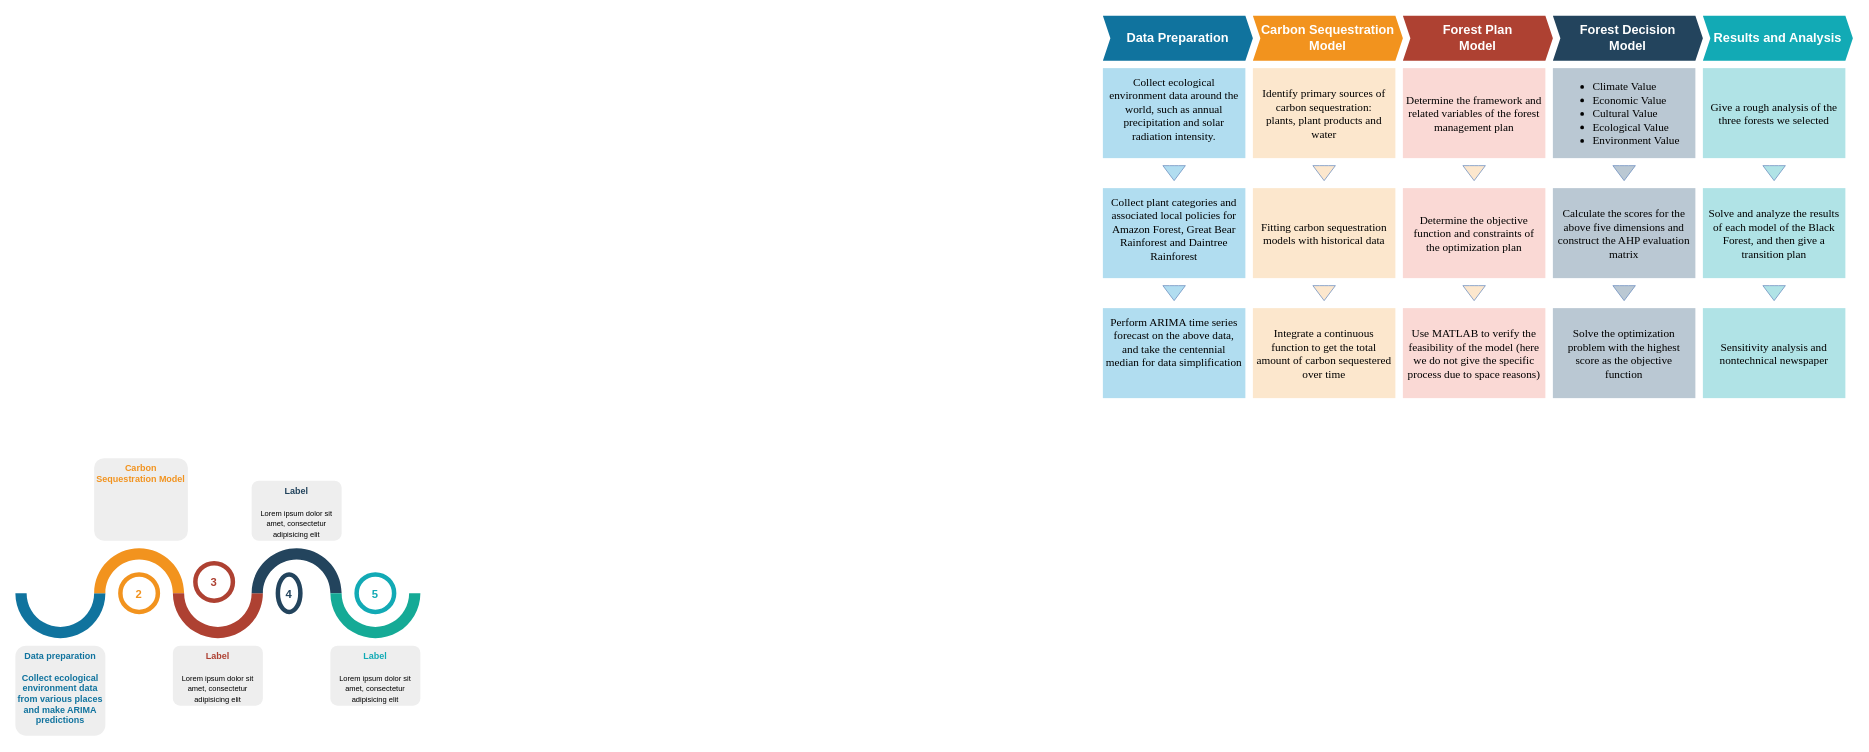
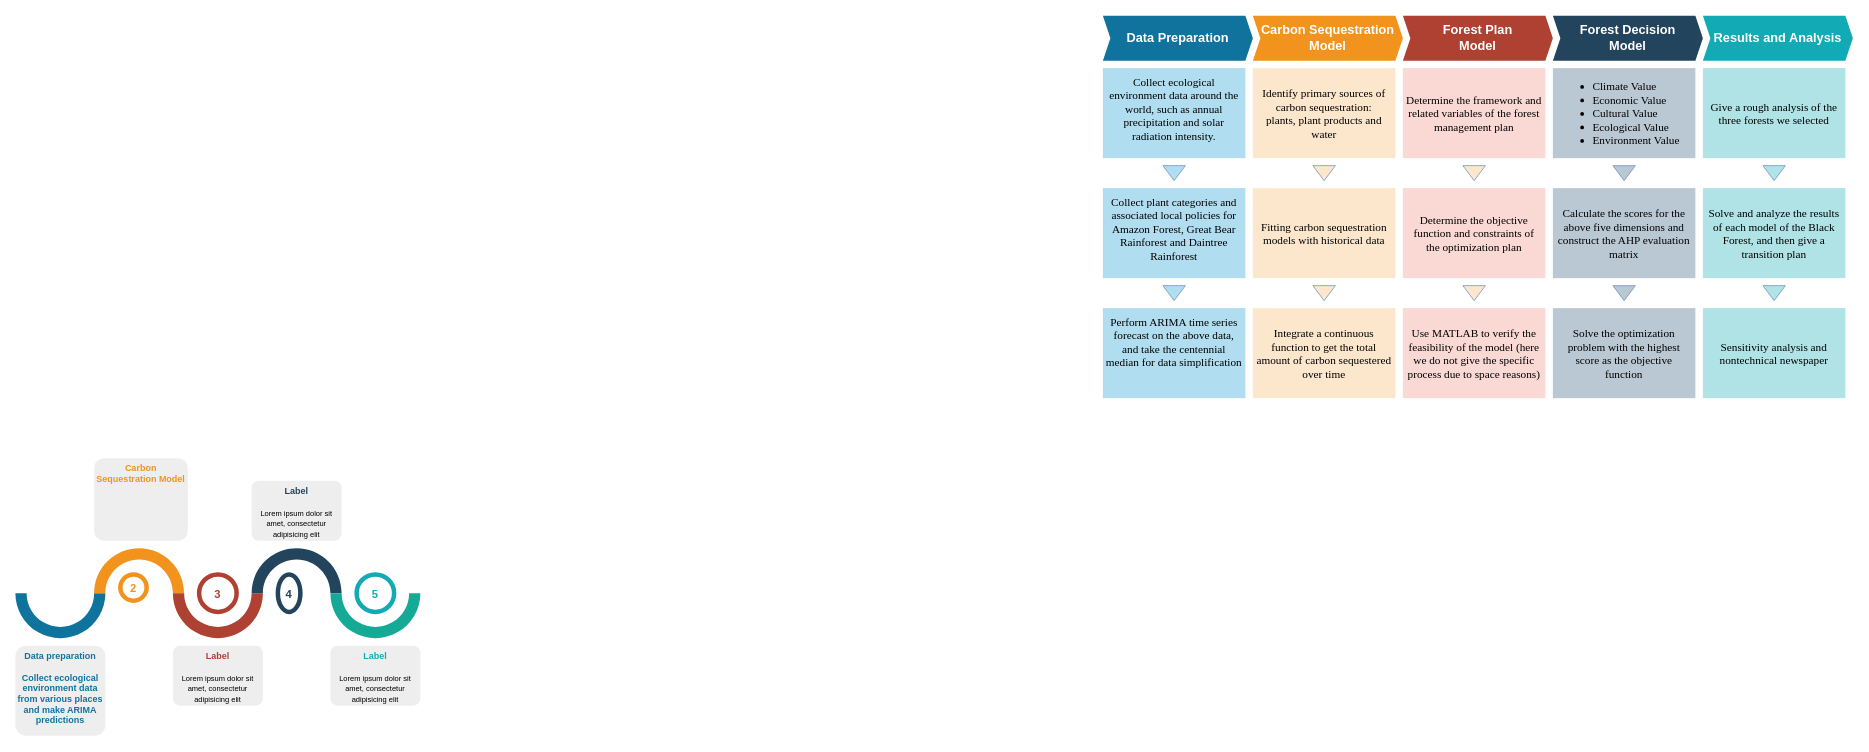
node "3": moved (214, 582) -> (218, 593)
node "2": size 38x38 -> 26x26
